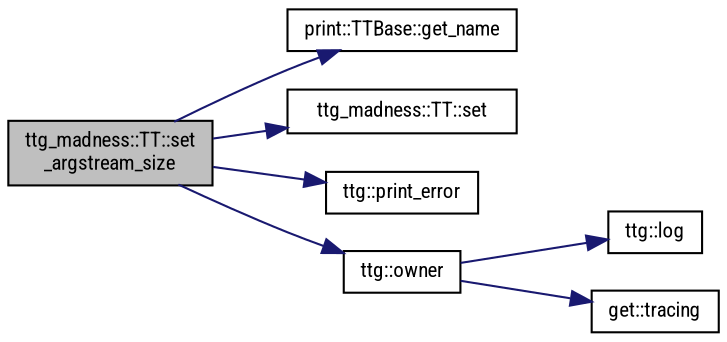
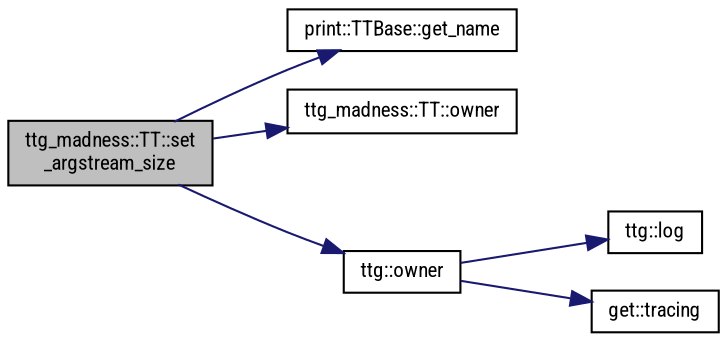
node "ttg_madness::TT::set": label "ttg_madness::TT::set" -> "ttg_madness::TT::owner"
node "ttg::print_error": removed
